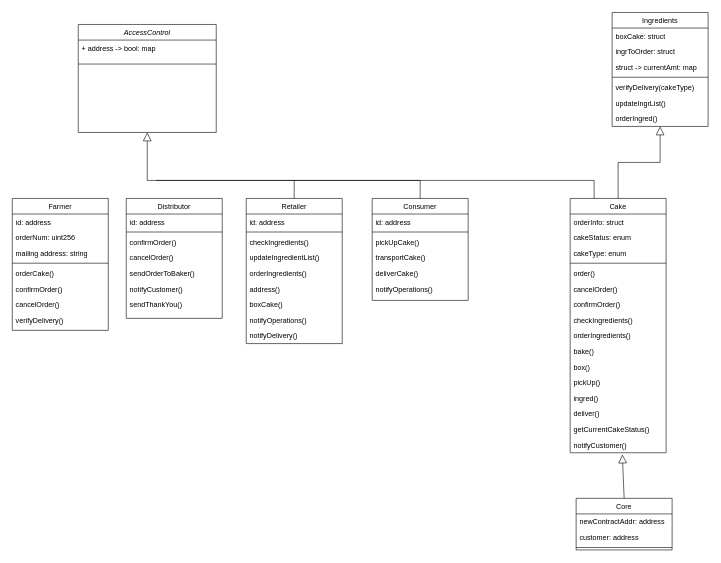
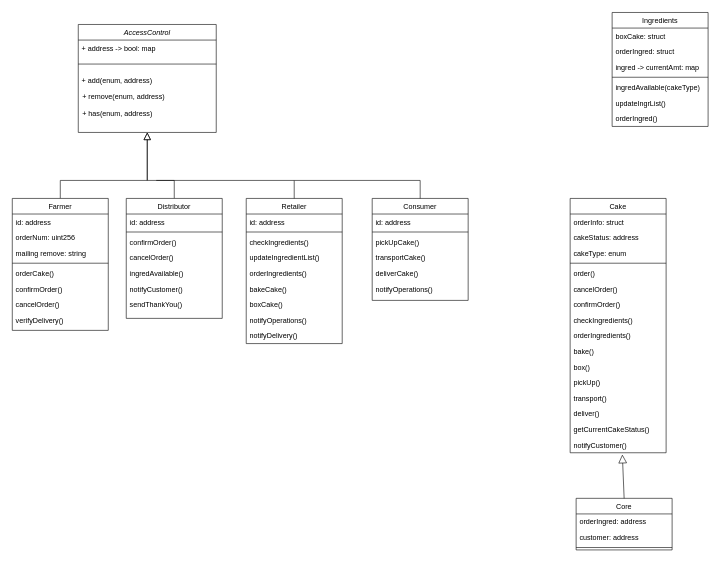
node "ingrToOrder: struct": label "ingrToOrder: struct" -> "orderIngred: struct"
node "struct -> currentAmt: map": label "struct -> currentAmt: map" -> "ingred -> currentAmt: map"
node "+ add(enum, address)": added
node "verifyDelivery(cakeType)": label "verifyDelivery(cakeType)" -> "ingredAvailable(cakeType)"
node "+ remove(enum, address)": added
node "+ has(enum, address)": added
edge "Cake" -> "Ingredients": removed
edge "Farmer" -> "AccessControl": added
edge "Cake" -> "AccessControl": removed
edge "Distributor" -> "AccessControl": added
node "cakeStatus: enum": label "cakeStatus: enum" -> "cakeStatus: address"
node "mailing address: string": label "mailing address: string" -> "mailing remove: string"
node "sendOrderToBaker()": label "sendOrderToBaker()" -> "ingredAvailable()"
node "address()": label "address()" -> "bakeCake()"
node "ingred()": label "ingred()" -> "transport()"
node "newContractAddr: address": label "newContractAddr: address" -> "orderIngred: address"
